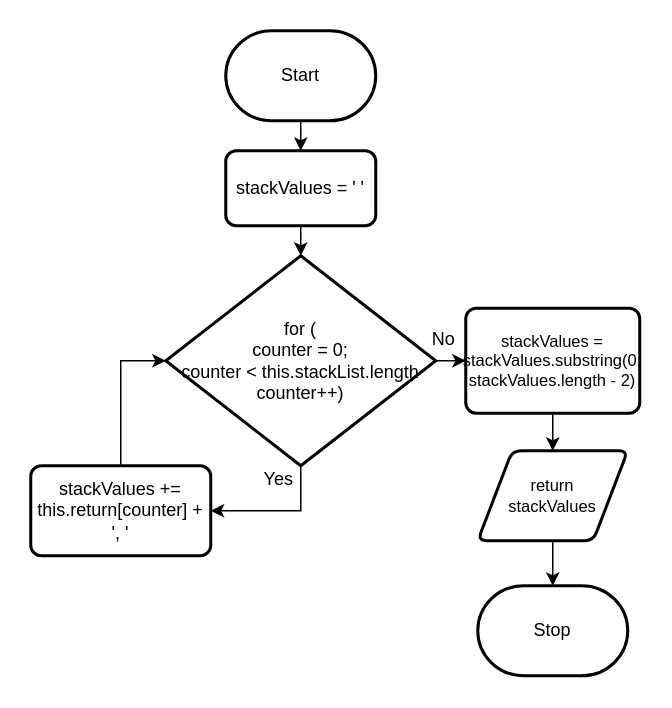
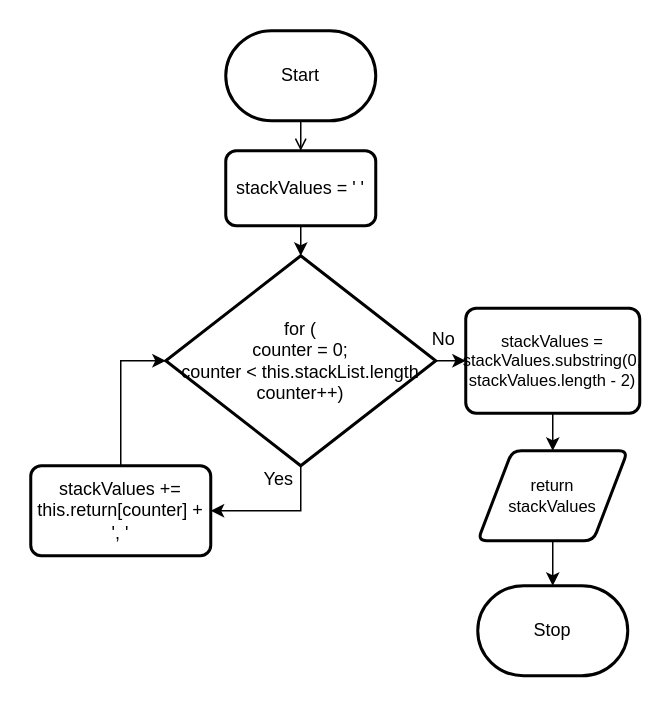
edge "Start" -> "stackValues = ' '": arrowhead classic -> open
